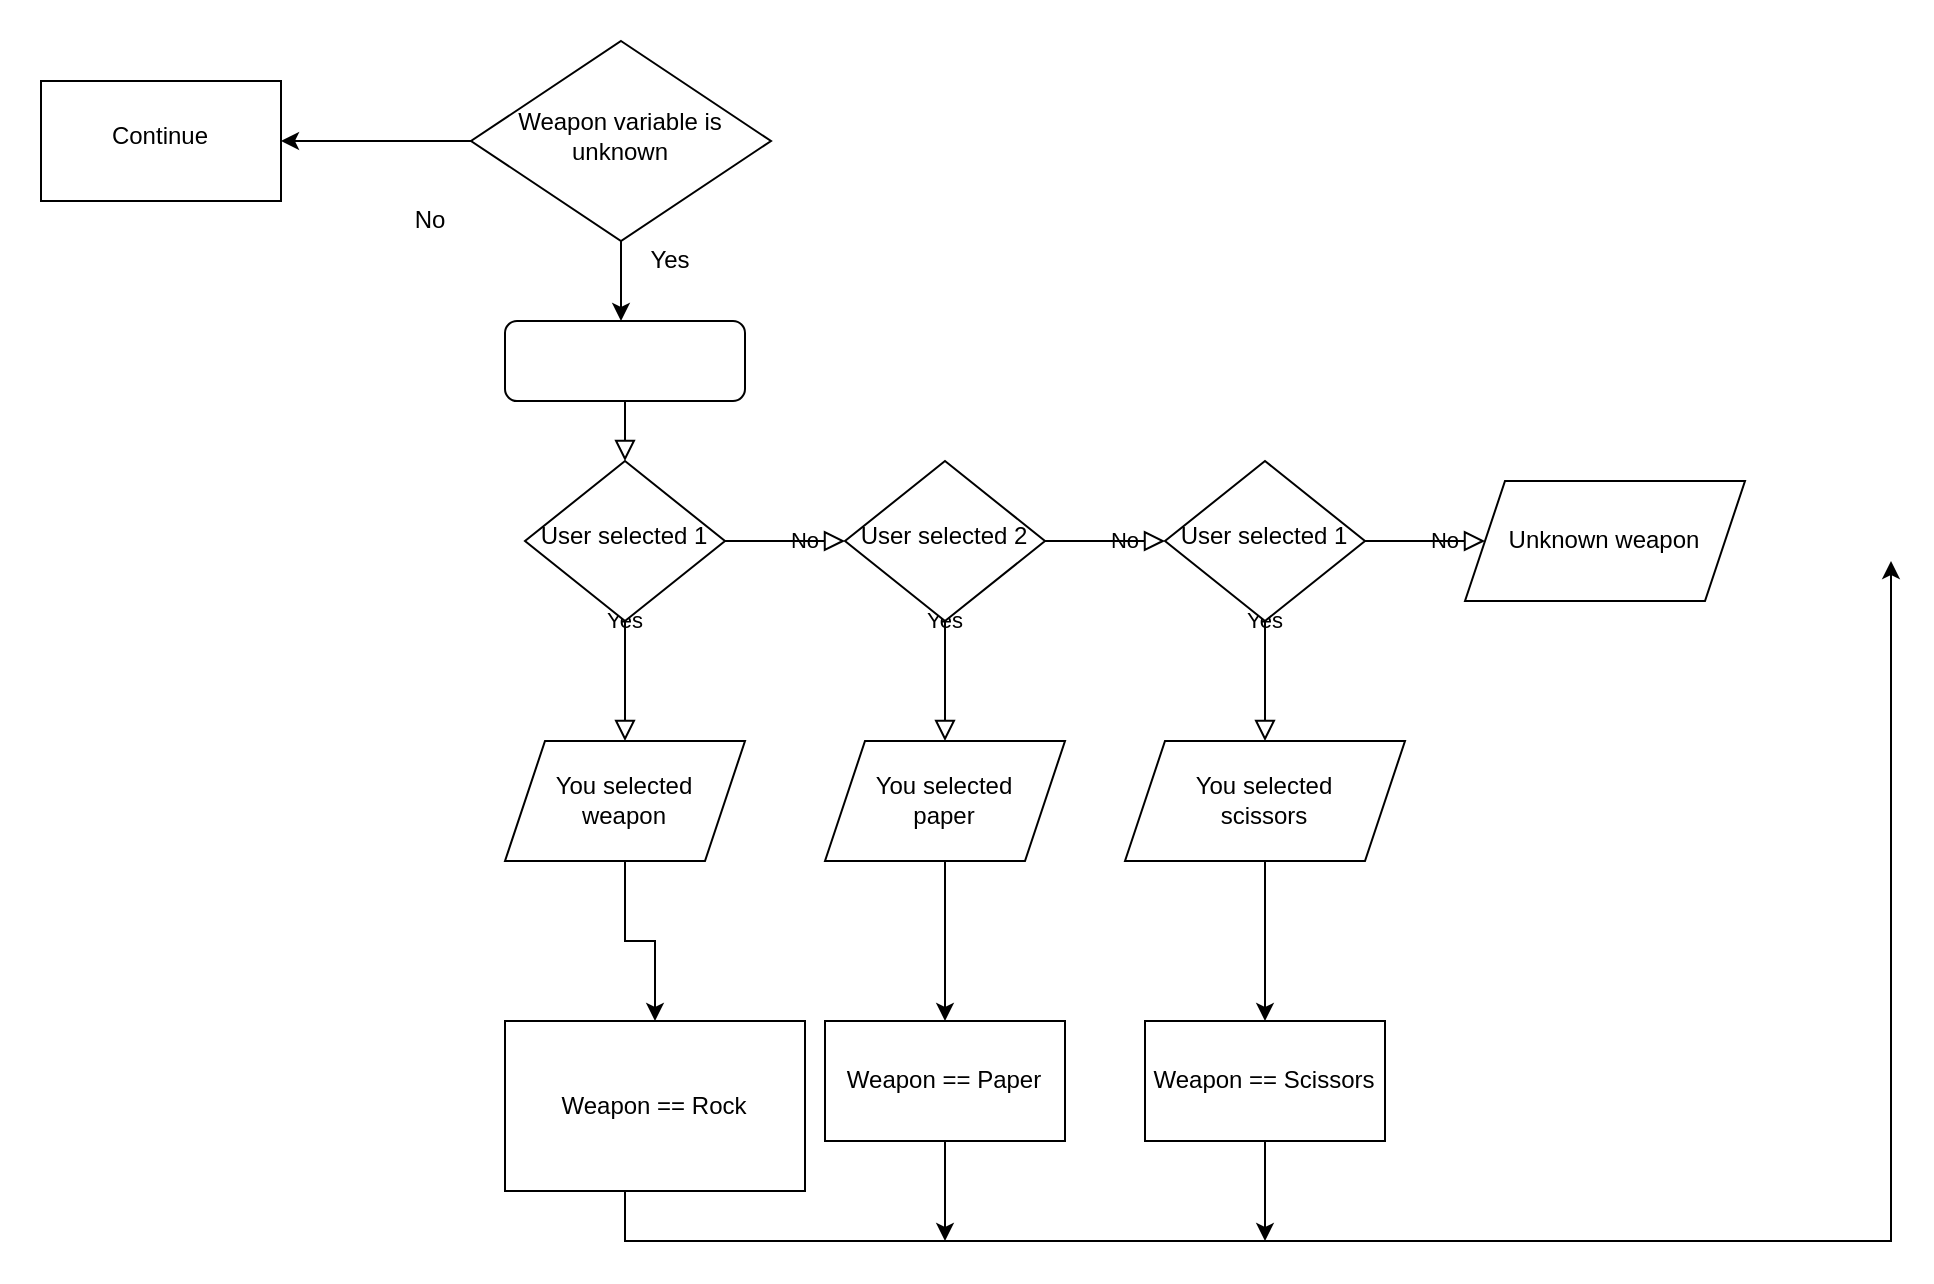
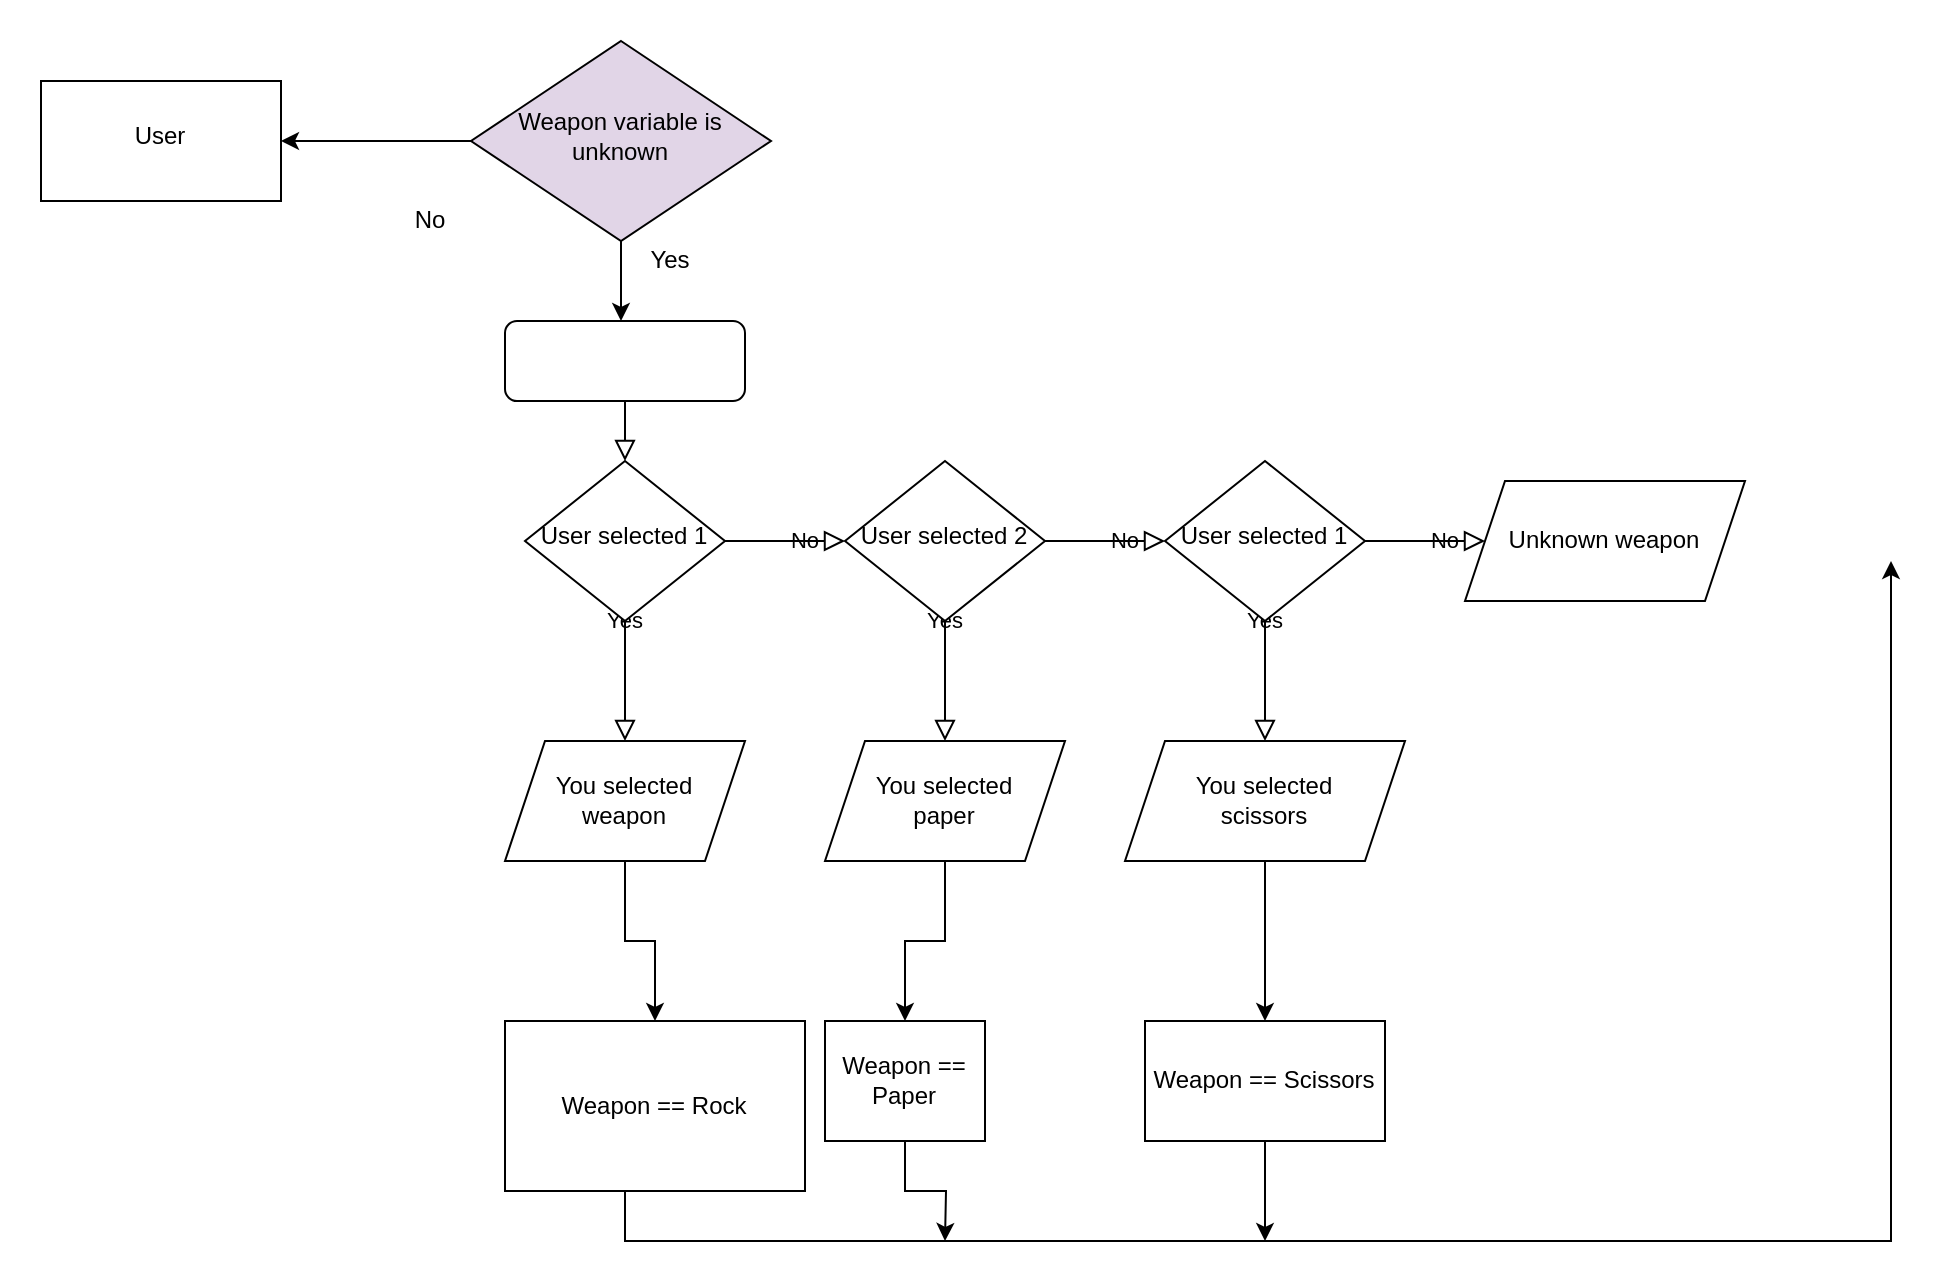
node "Continue": label "Continue" -> "User"
node "Weapon variable is unknown": fillcolor #ffffff -> #e1d5e7
node "Weapon == Paper": size 240x120 -> 160x120
